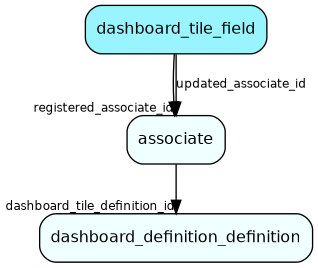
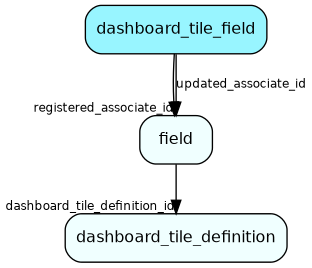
node "associate": label "associate" -> "field"
node "dashboard_definition_definition": label "dashboard_definition_definition" -> "dashboard_tile_definition"
